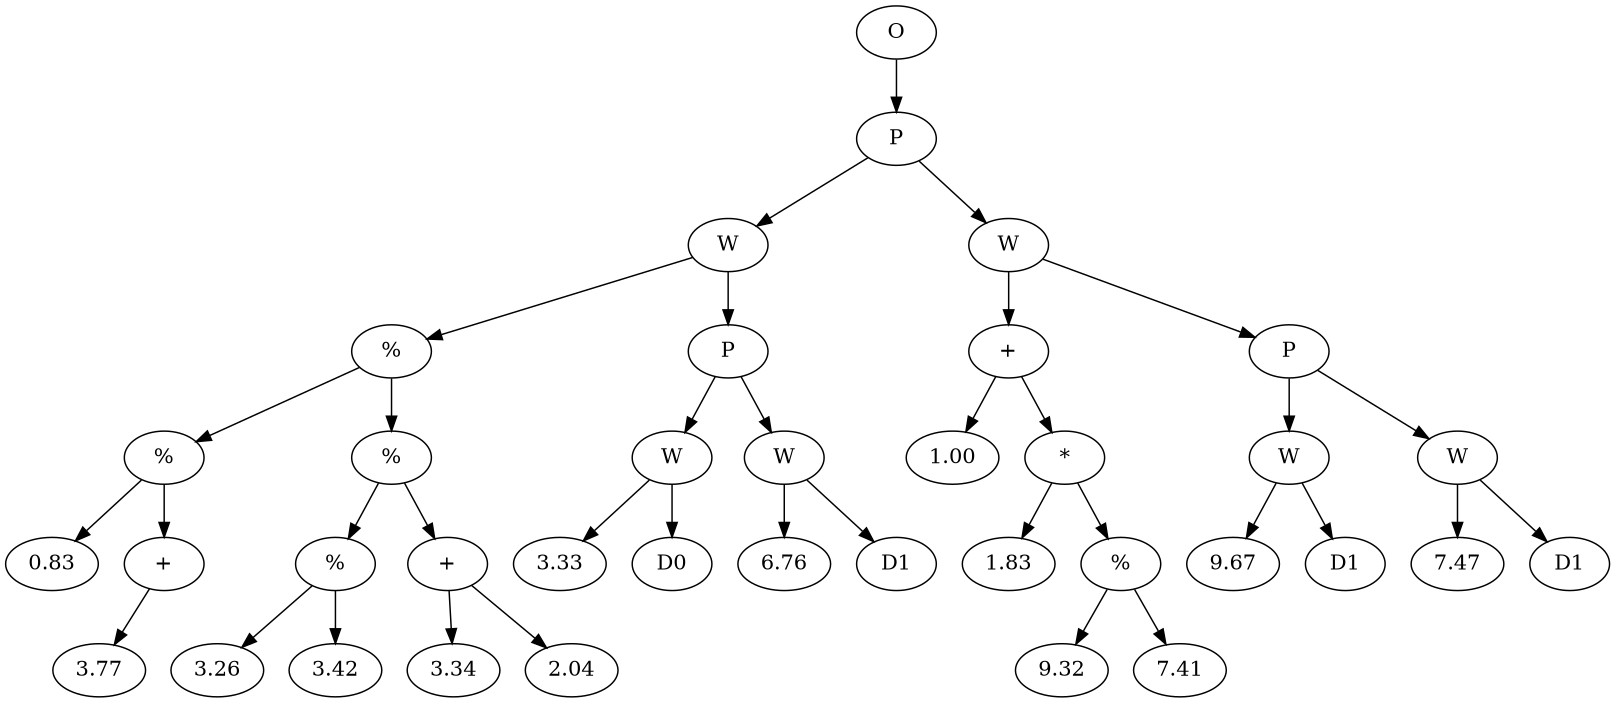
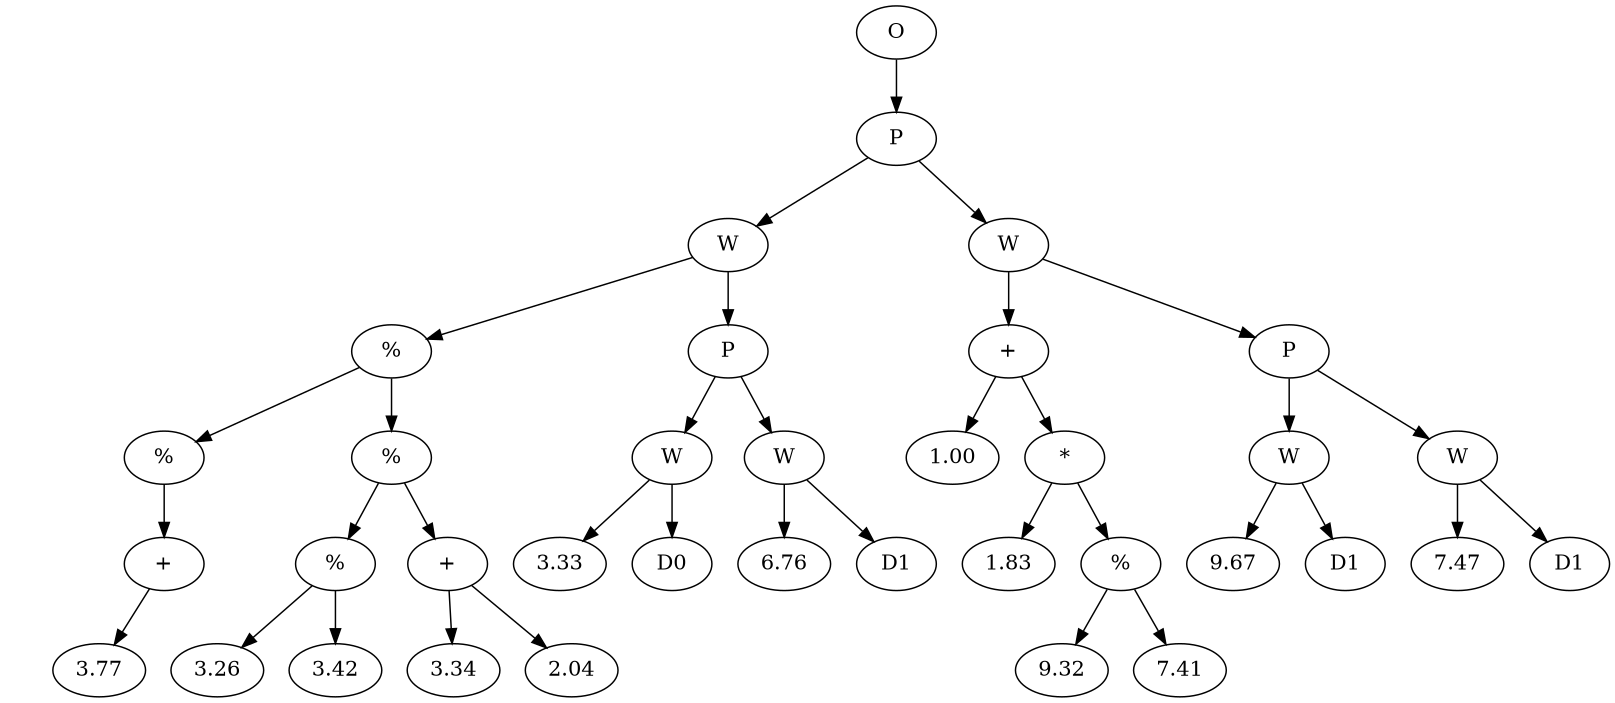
node "0.83": removed
